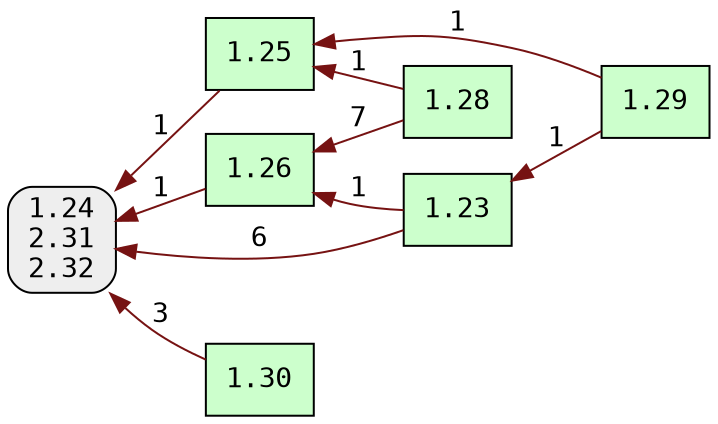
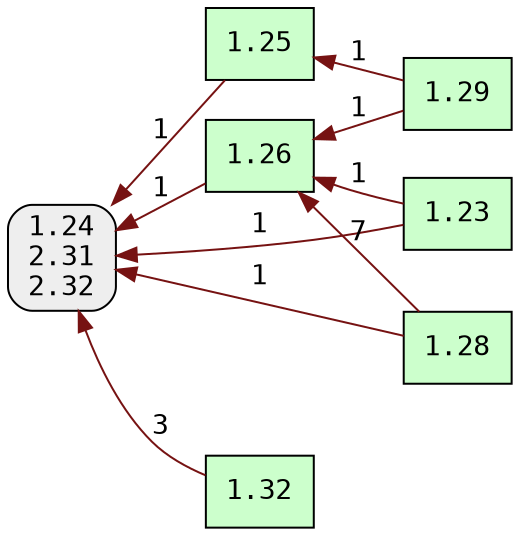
edge "1.28" -> "1.25": now "1.28" -> "1.24 2.31 2.32"
edge "1.29" -> "1.23": now "1.29" -> "1.26"
edge "1.23" -> "1.24 2.31 2.32": label "6" -> "1"
node "1.30": label "1.30" -> "1.32"
